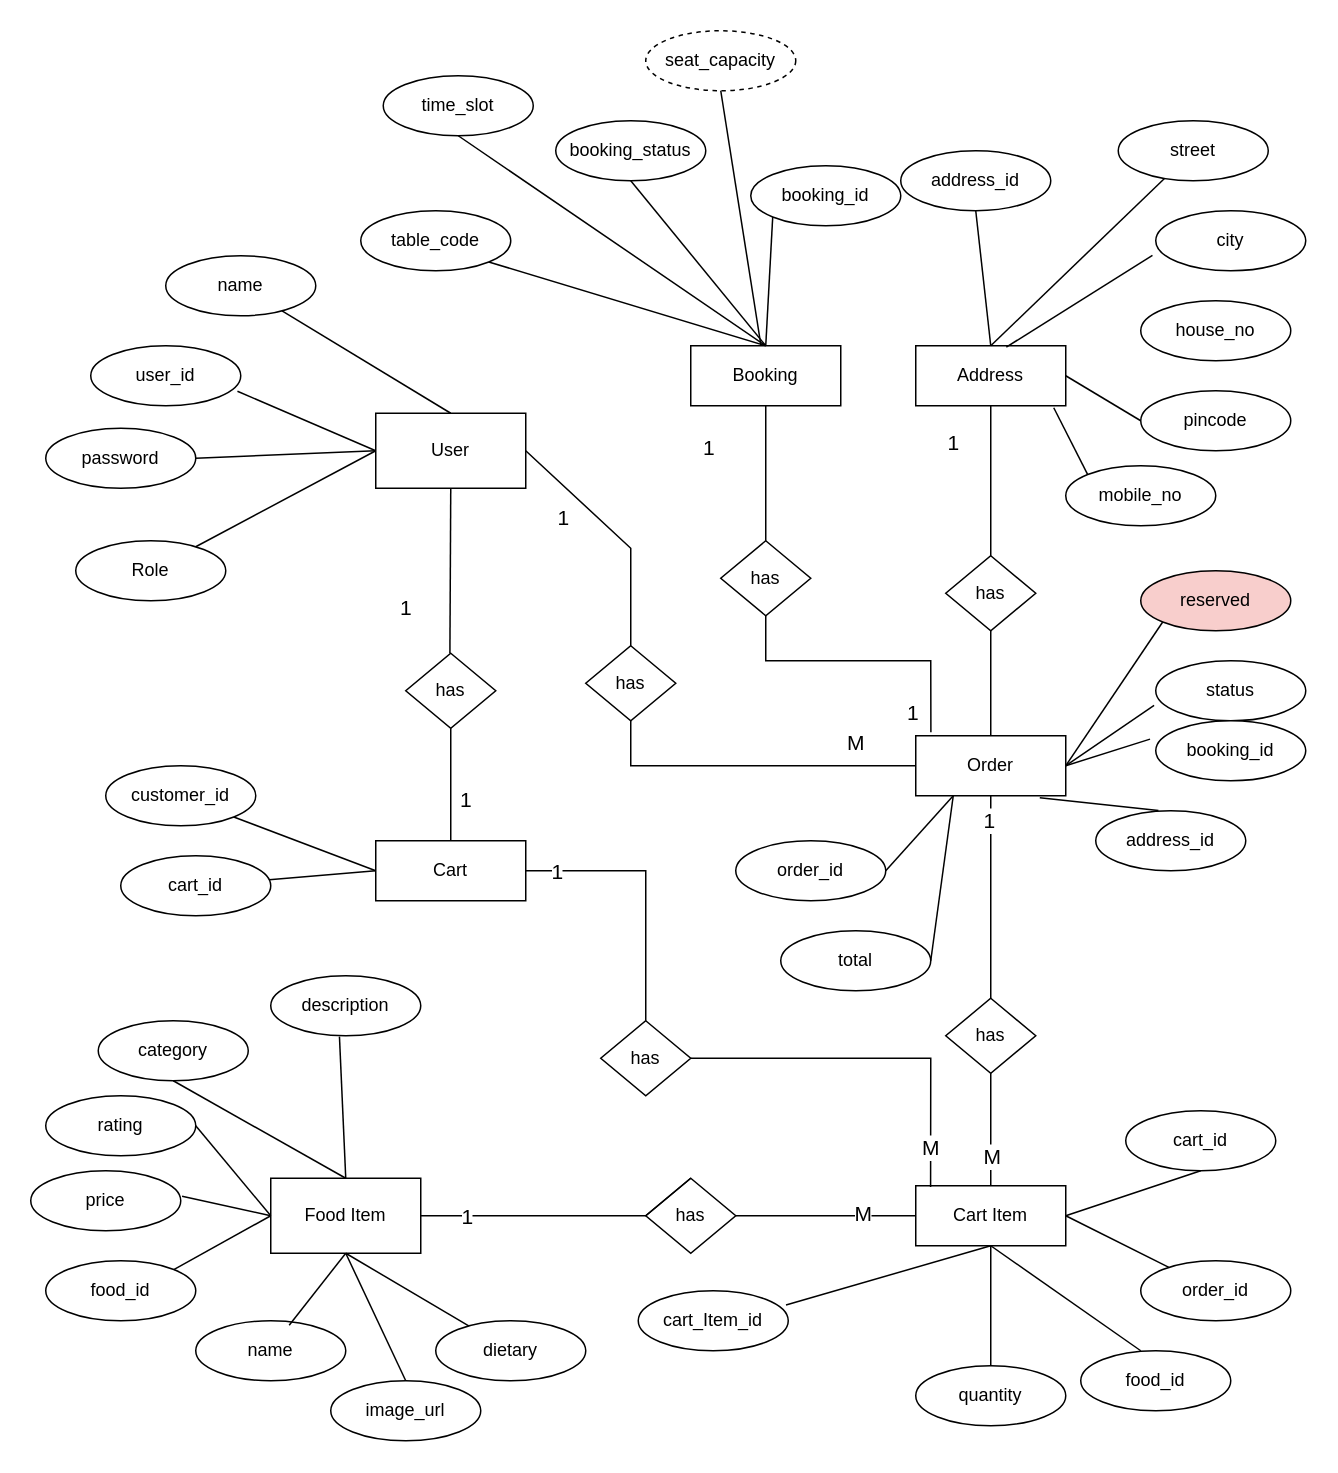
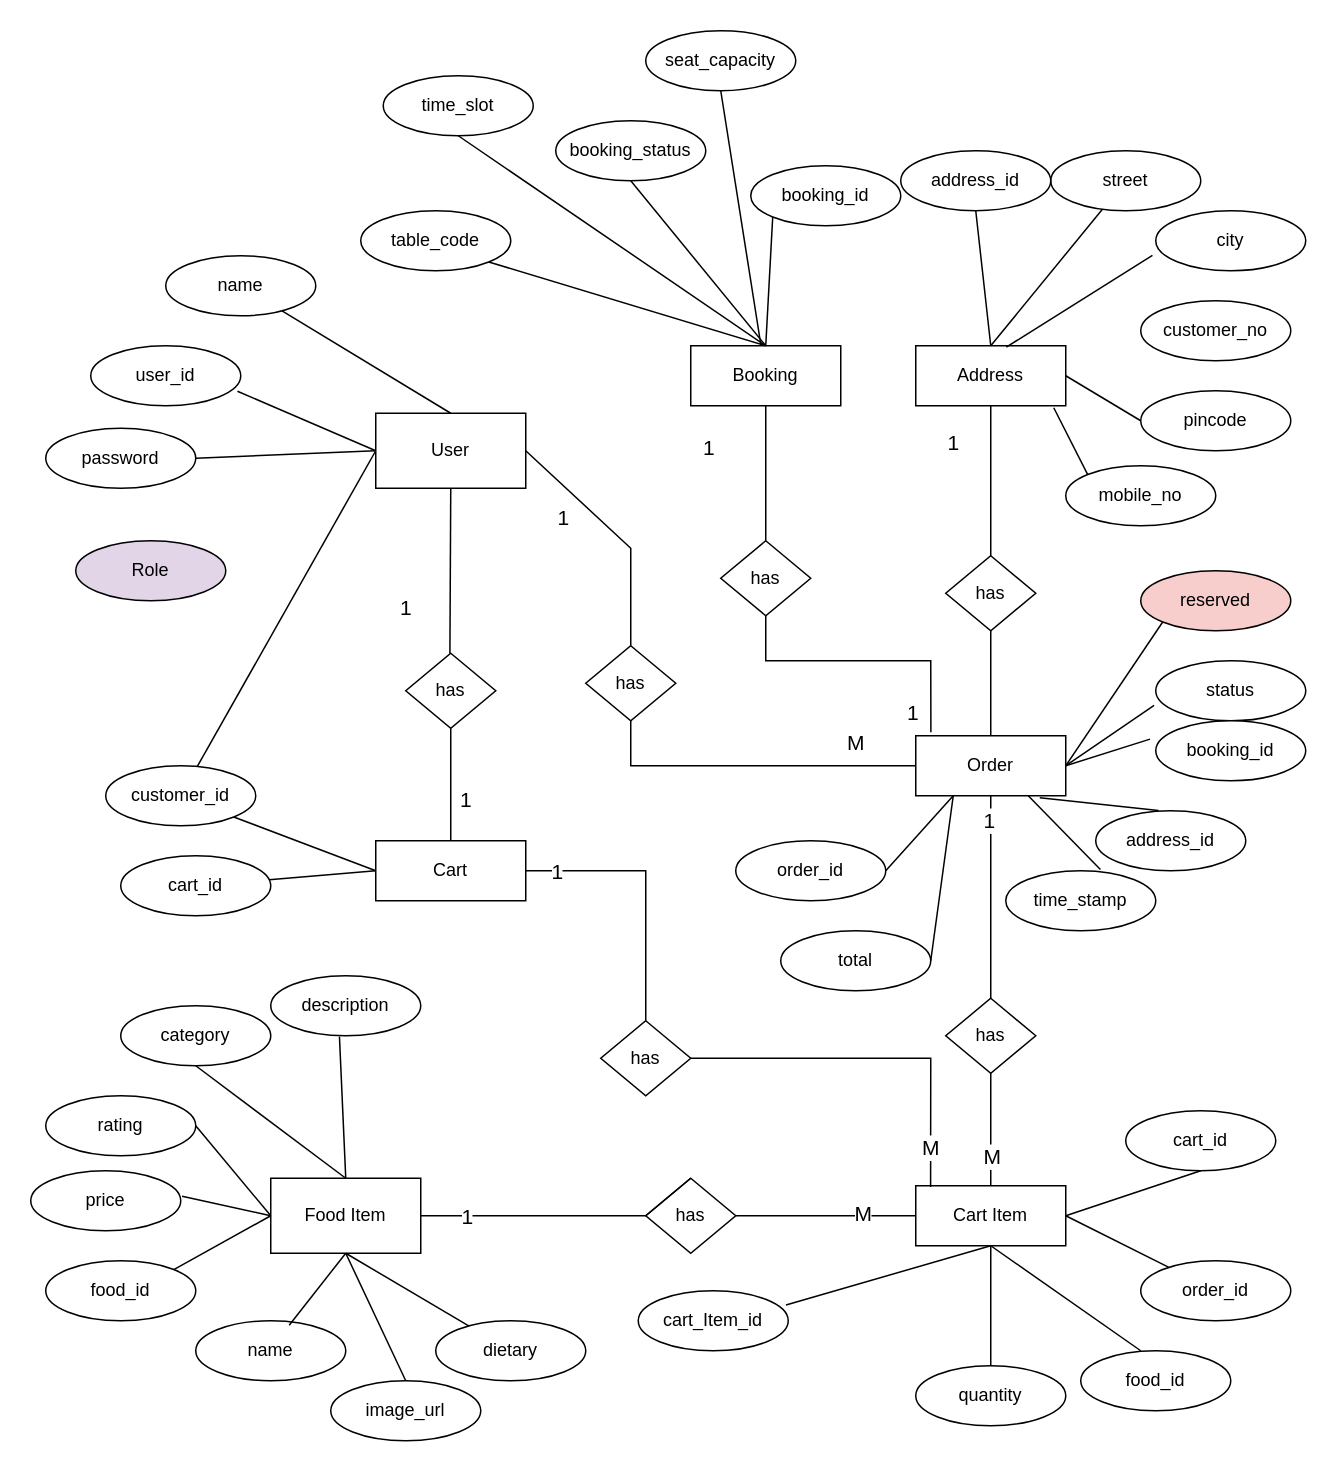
node "seat_capacity": style dashed -> solid
node "street": moved (1193, 151) -> (1126, 181)
node "house_no": label "house_no" -> "customer_no"
edge "User" -- "Role": now "User" -- "customer_id"
node "Role": fillcolor #ffffff -> #e1d5e7
edge "Order" -- "time_stamp": added
node "time_stamp": added
node "category": moved (173, 1051) -> (196, 1036)
